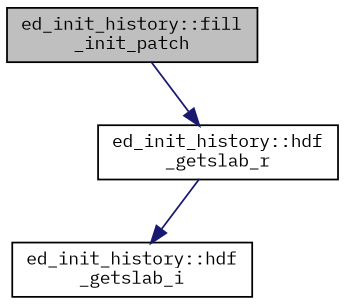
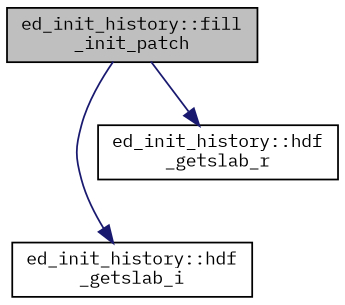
edge "ed_init_history::hdf _getslab_r" -> "ed_init_history::hdf _getslab_i": now "ed_init_history::fill _init_patch" -> "ed_init_history::hdf _getslab_i"
